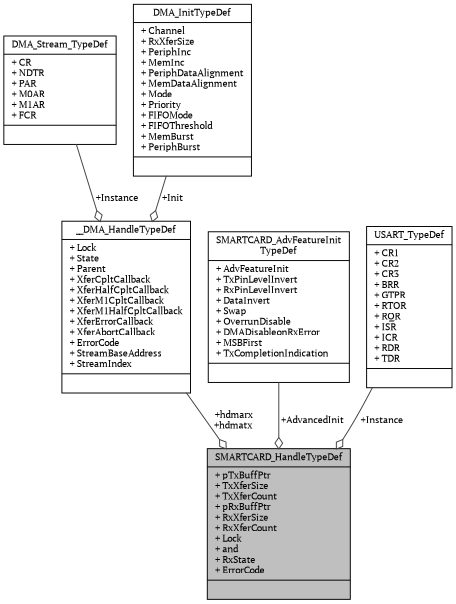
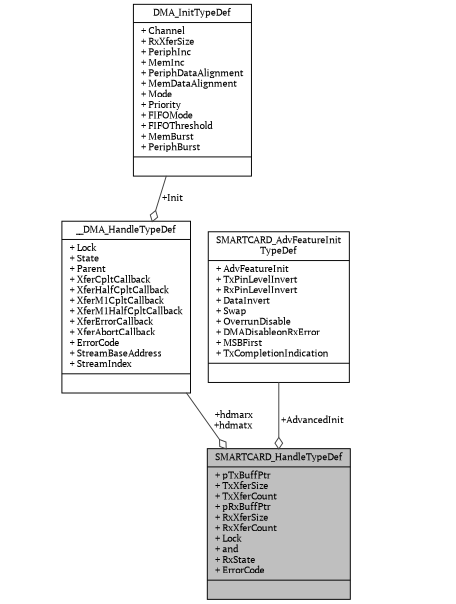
node "DMA_Stream_TypeDef": removed
node "USART_TypeDef": removed
